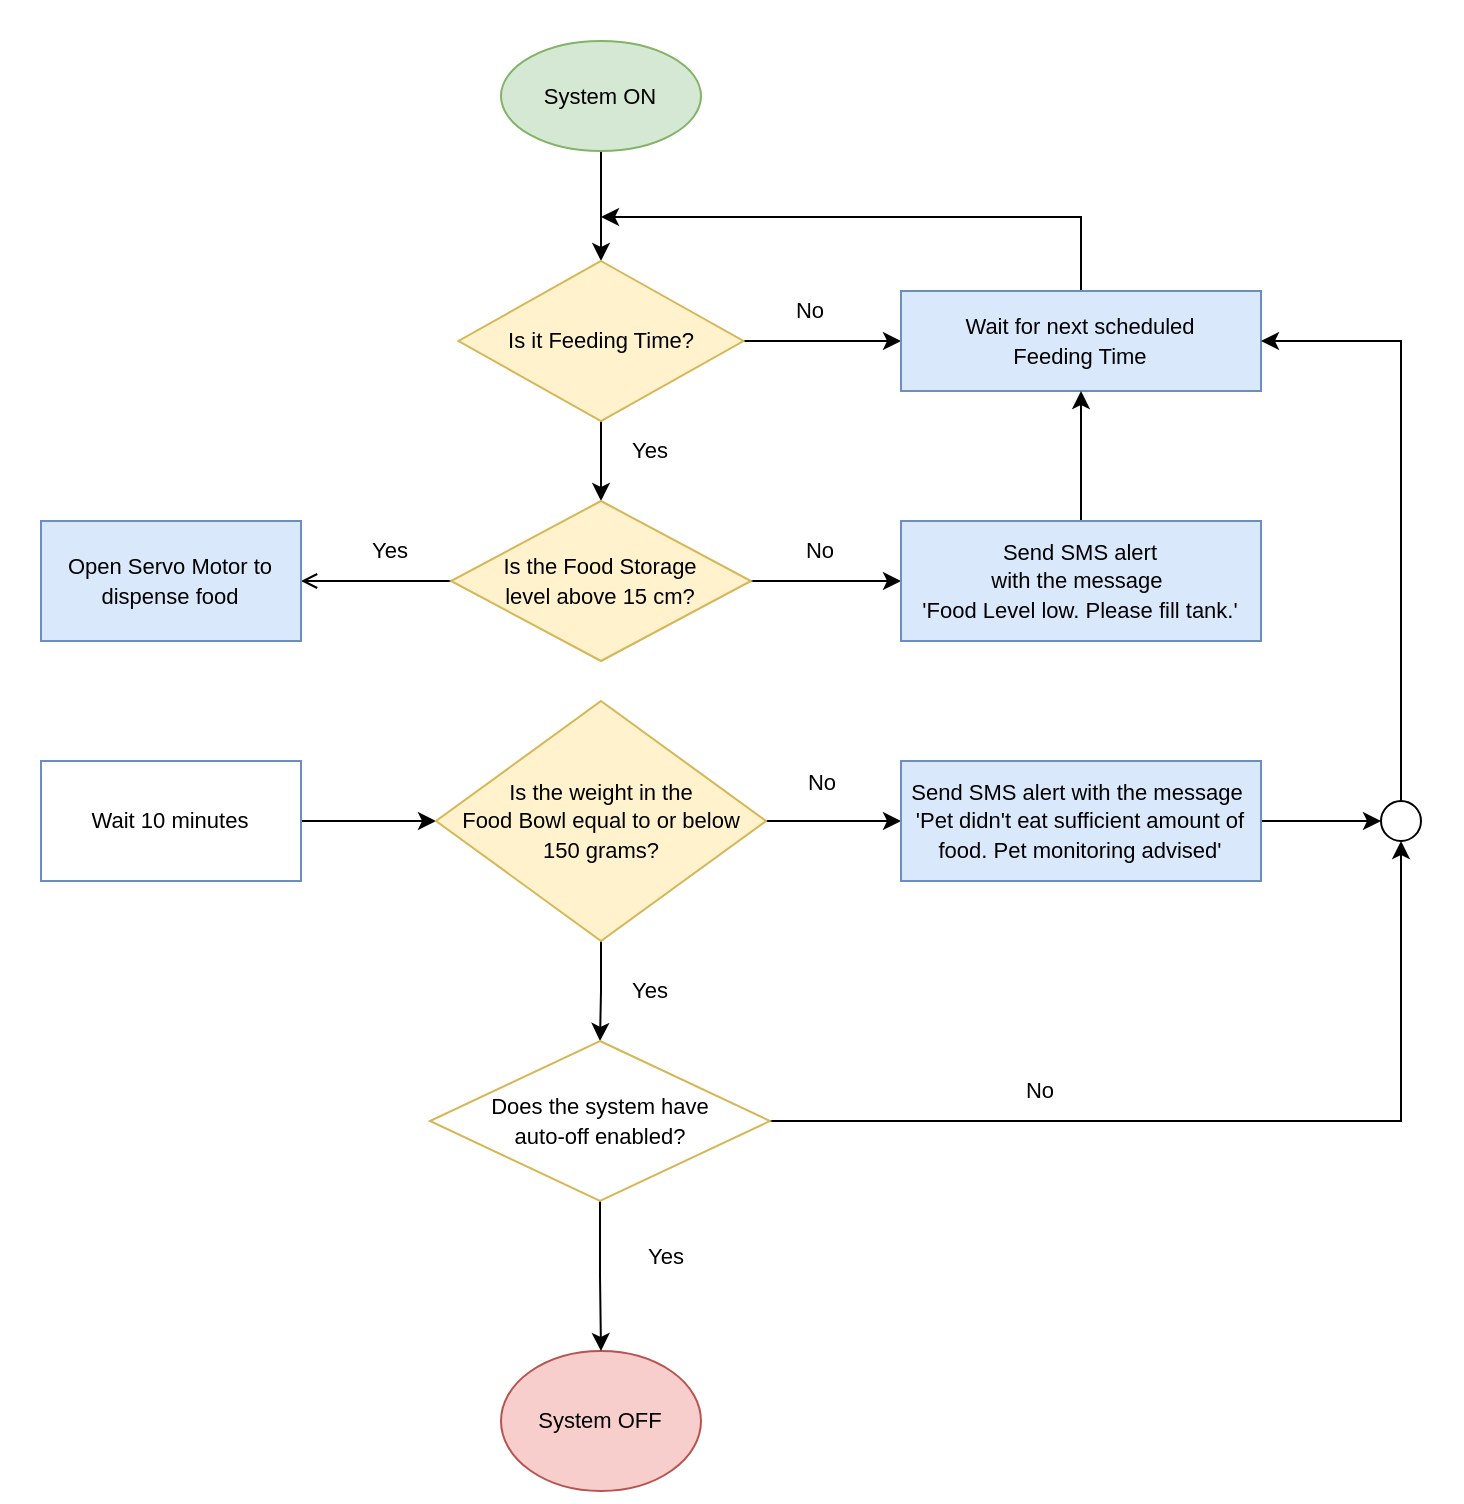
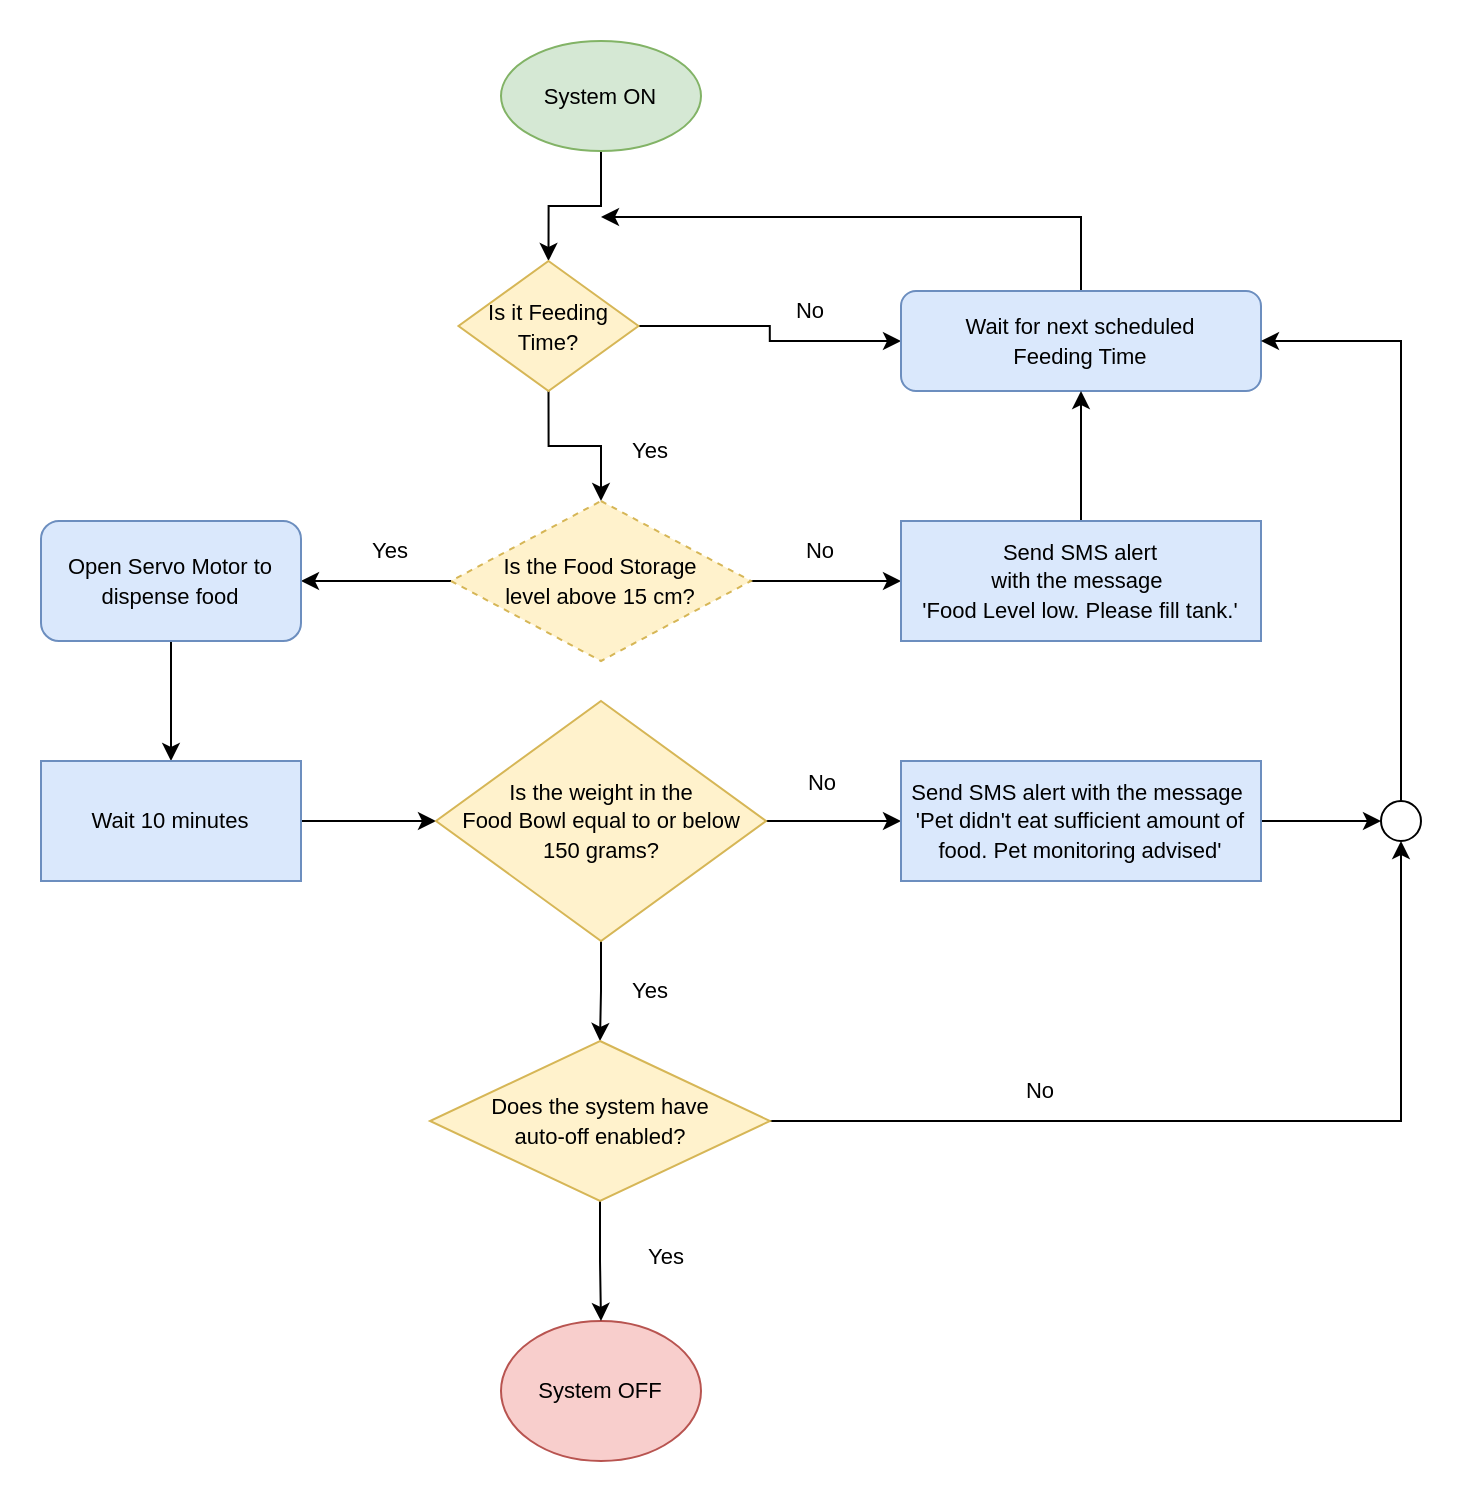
node "Is it Feeding Time?": size 285x160 -> 180x130
node "Wait for next scheduled Feeding Time": shape rectangle -> rounded rectangle
node "Open Servo Motor to dispense food": shape rectangle -> rounded rectangle
edge "Is the Food Storage level above 15 cm?" -> "Open Servo Motor to dispense food": arrowhead open -> classic
node "Is the Food Storage level above 15 cm?": style solid -> dashed
edge "Open Servo Motor to dispense food" -> "Wait 10 minutes": added
node "Wait 10 minutes": fillcolor #ffffff -> #dae8fc
node "Does the system have auto-off enabled?": fillcolor #ffffff -> #fff2cc
node "System OFF": moved (601, 1421) -> (601, 1391)
